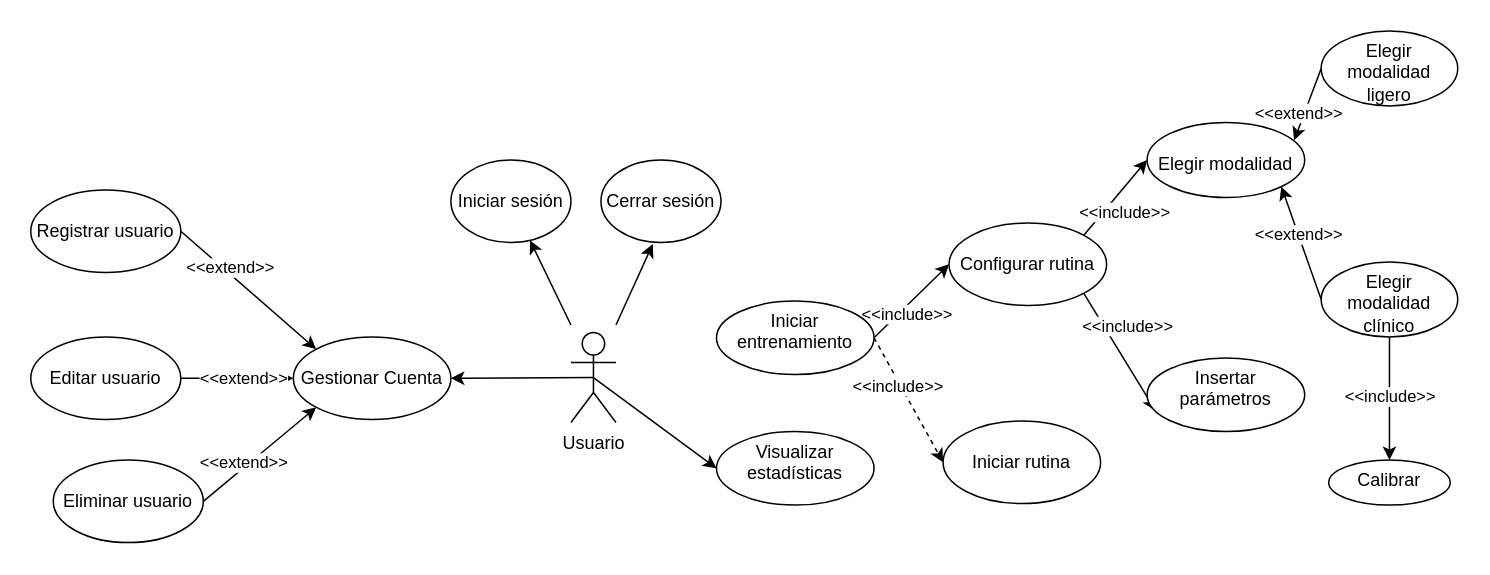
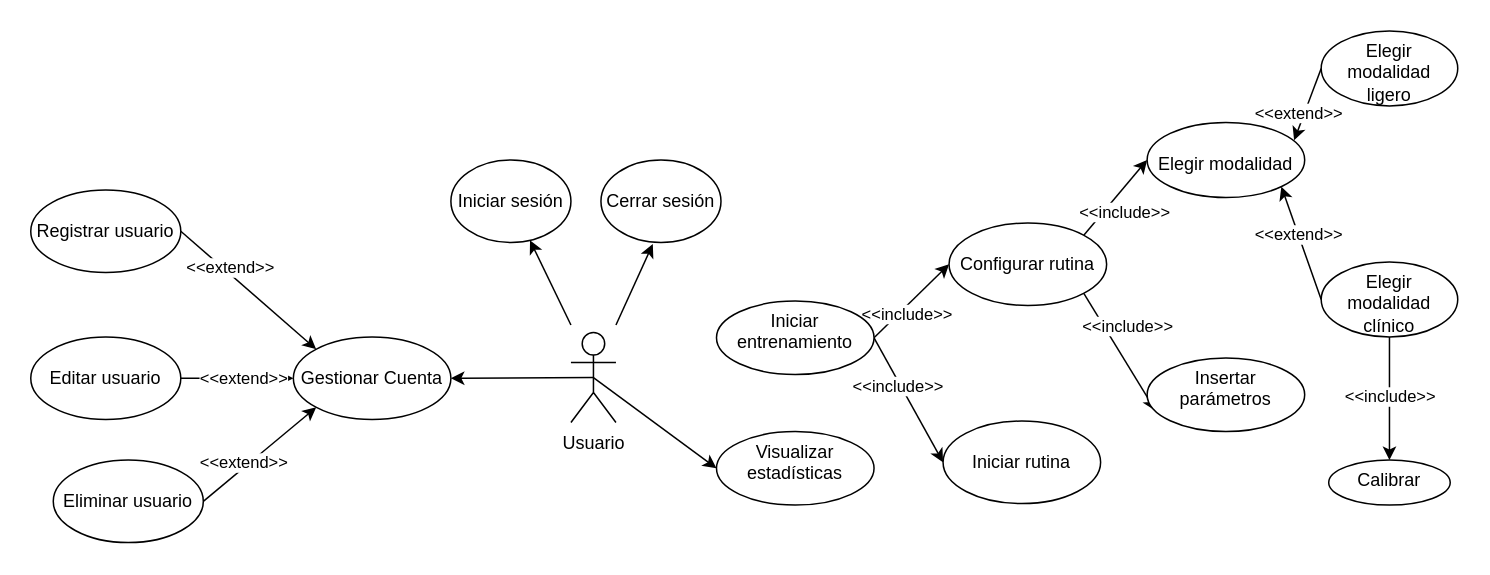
edge "Iniciar entrenamiento" -> "Iniciar rutina": style dashed -> solid
